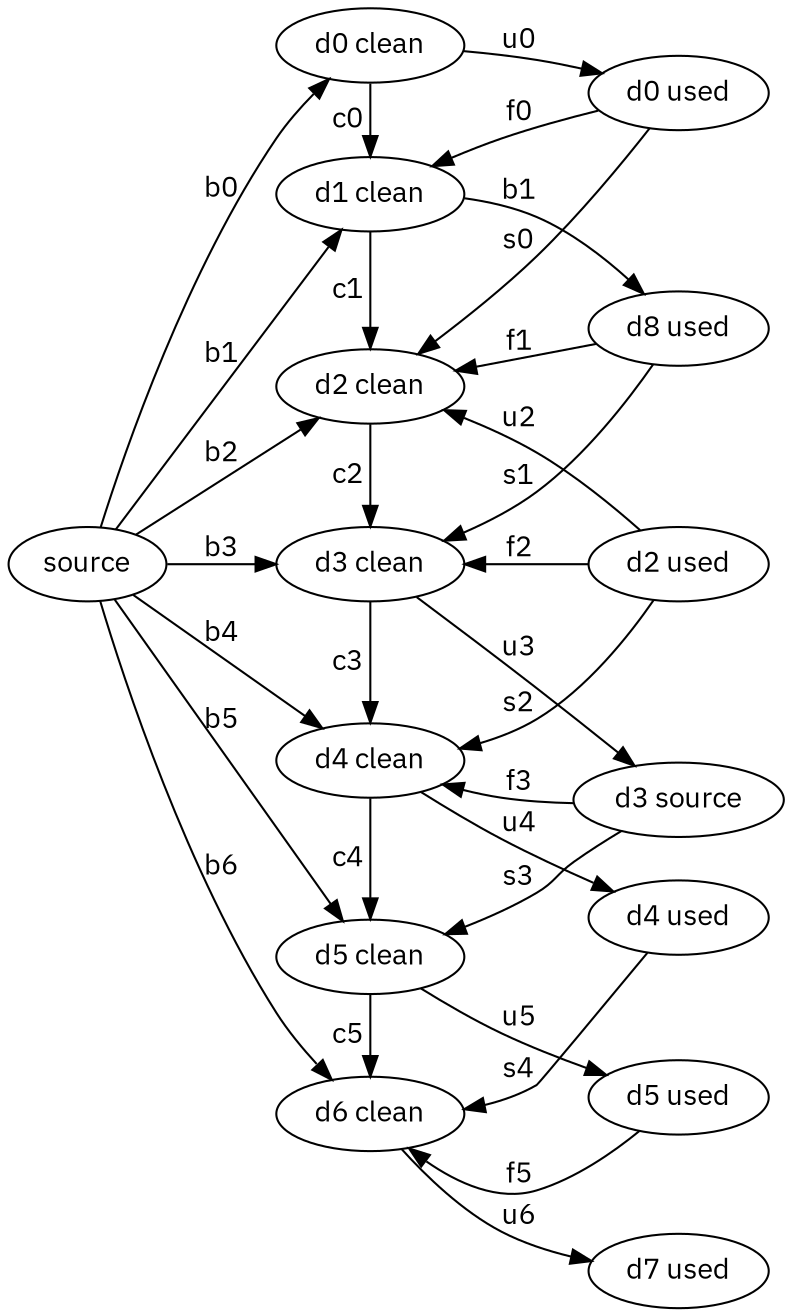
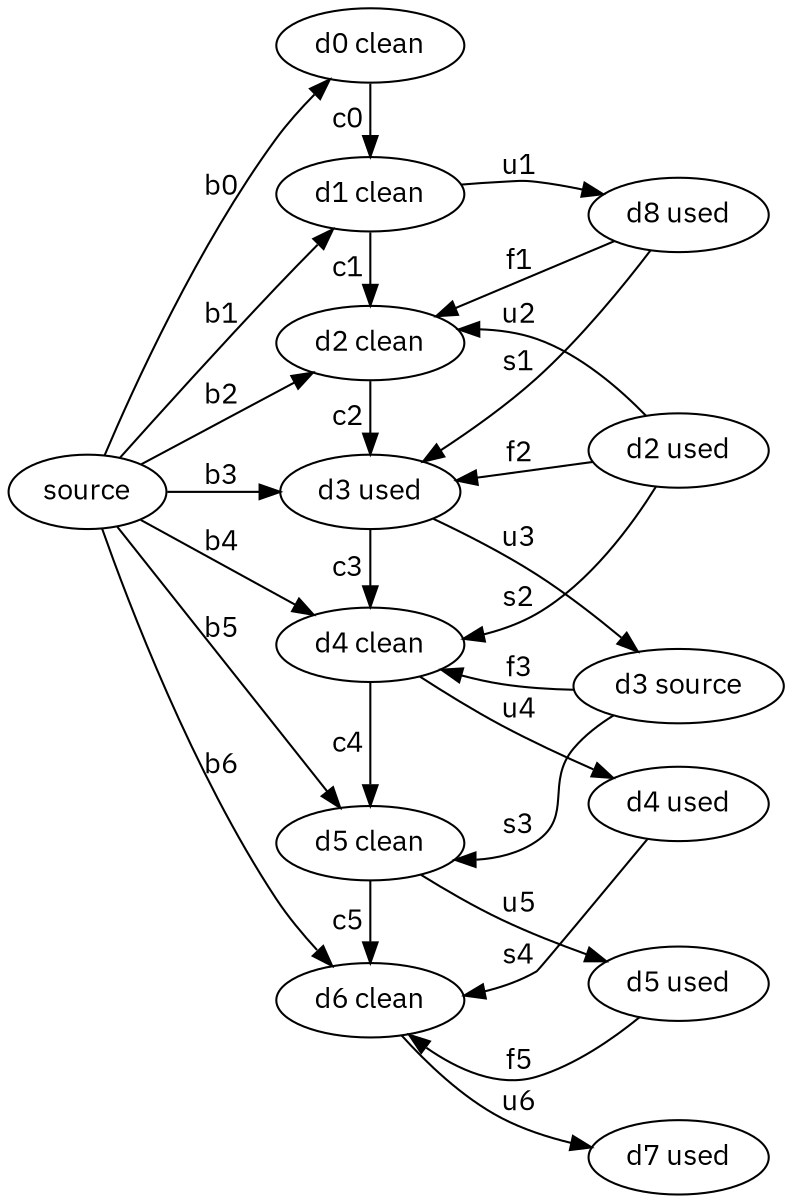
node "d0 used": removed
edge "d1 clean" -> "d8 used": label "b1" -> "u1"
node "d3 clean": label "d3 clean" -> "d3 used"
